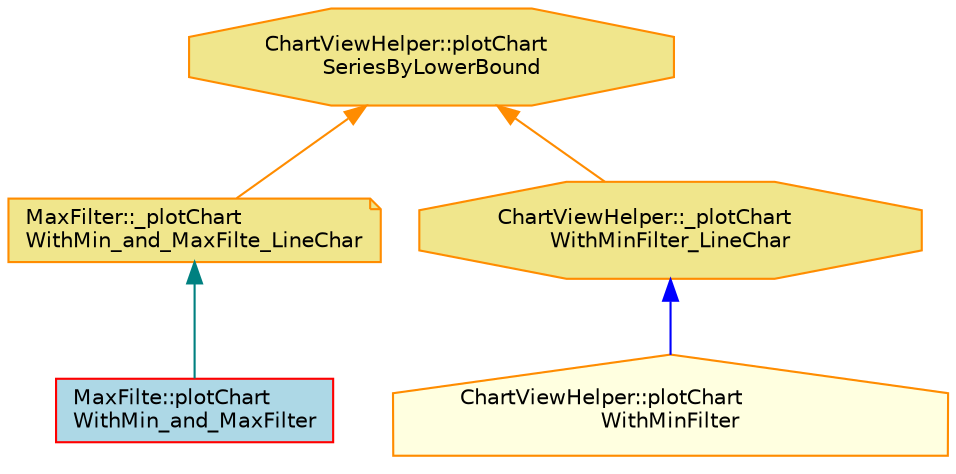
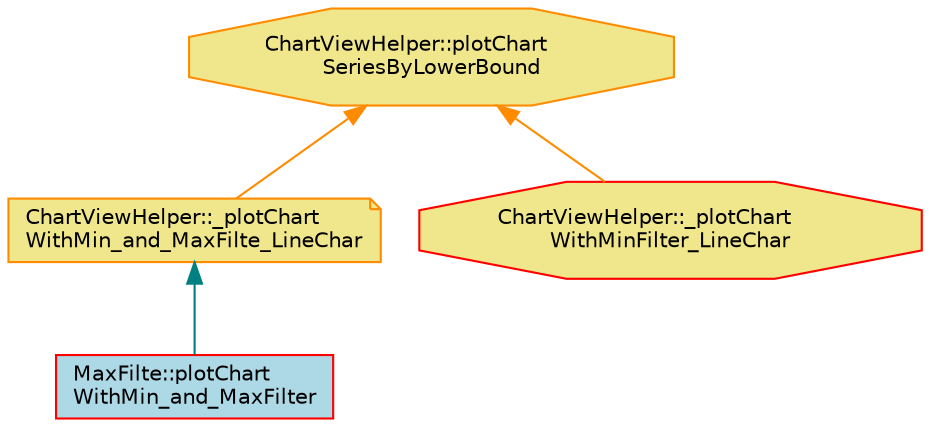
node "MaxFilter::_plotChart WithMin_and_MaxFilte_LineChar": label "MaxFilter::_plotChart WithMin_and_MaxFilte_LineChar" -> "ChartViewHelper::_plotChart WithMin_and_MaxFilte_LineChar"
node "ChartViewHelper::_plotChart WithMinFilter_LineChar": color darkorange -> red
node "ChartViewHelper::plotChart WithMinFilter": removed
